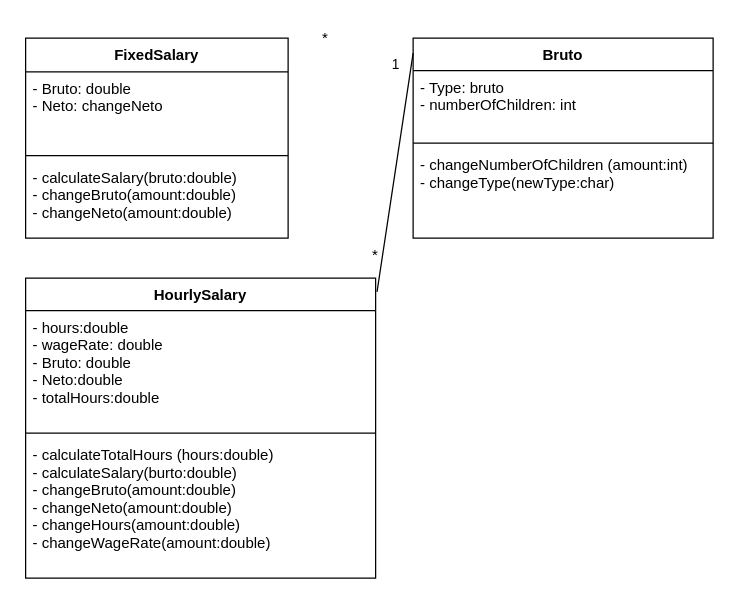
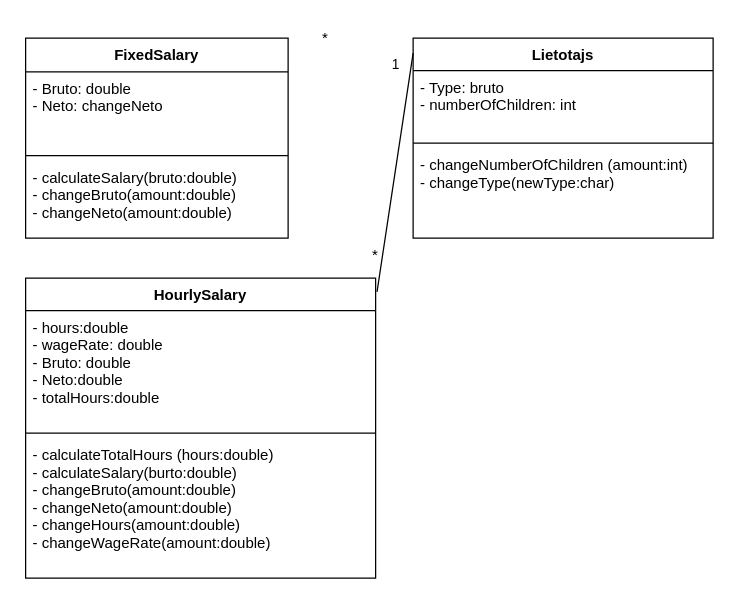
node "Bruto": label "Bruto" -> "Lietotajs"
